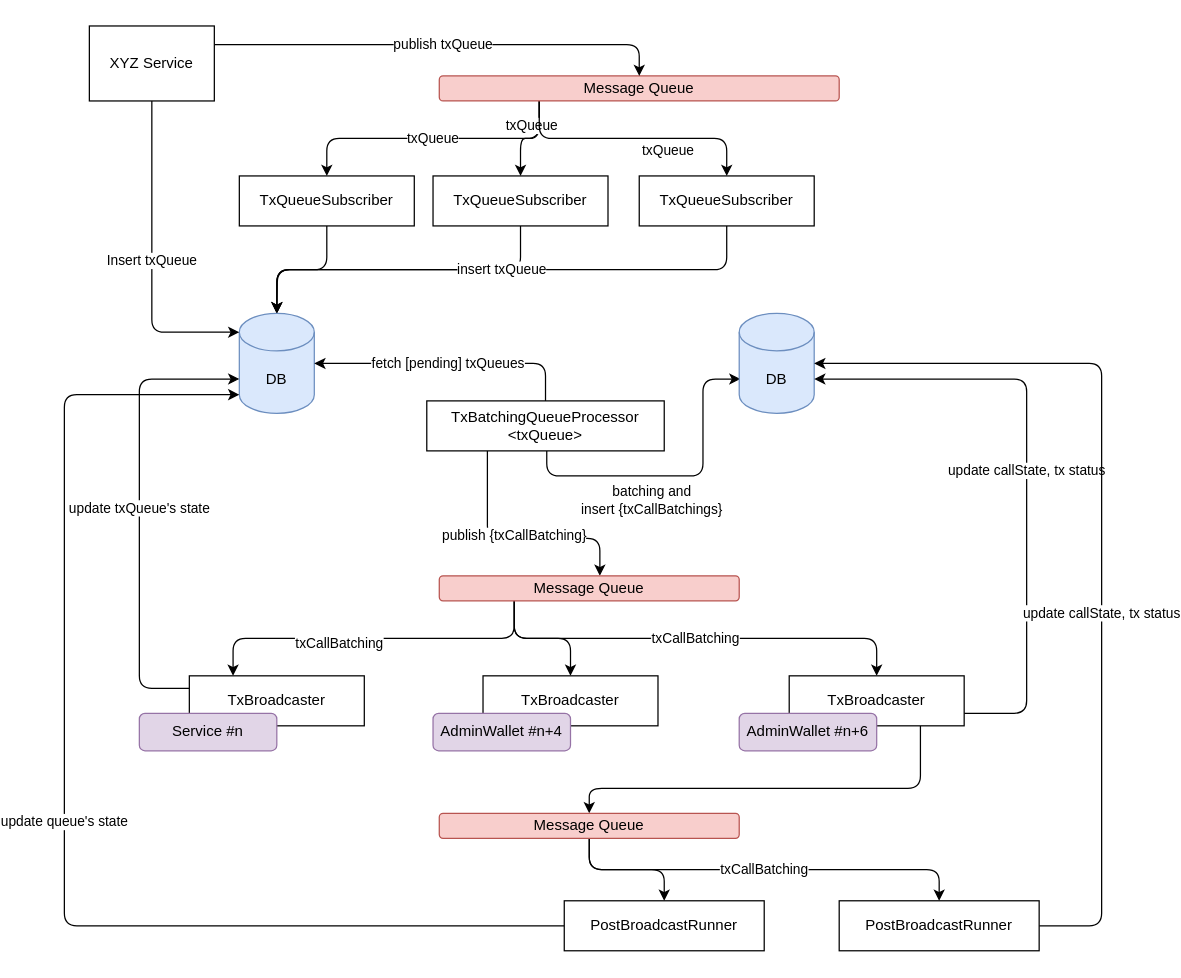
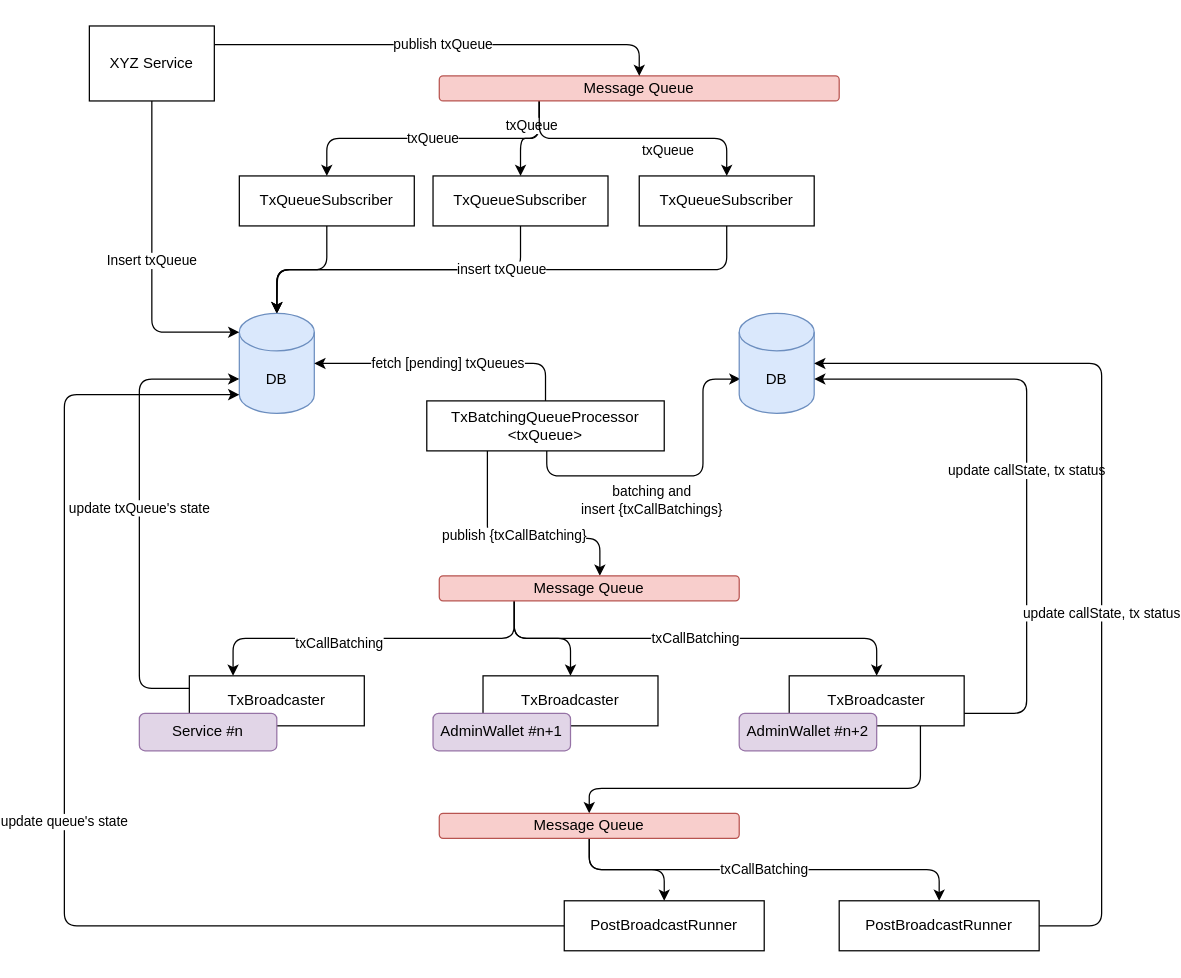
node "AdminWallet #n+4": label "AdminWallet #n+4" -> "AdminWallet #n+1"
node "AdminWallet #n+6": label "AdminWallet #n+6" -> "AdminWallet #n+2"
